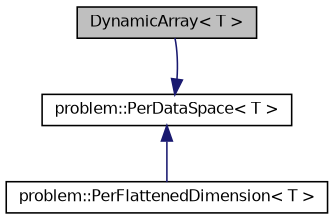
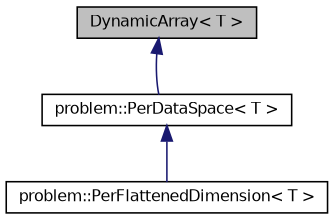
edge "DynamicArray< T >" -> "problem::PerDataSpace< T >": reversed
